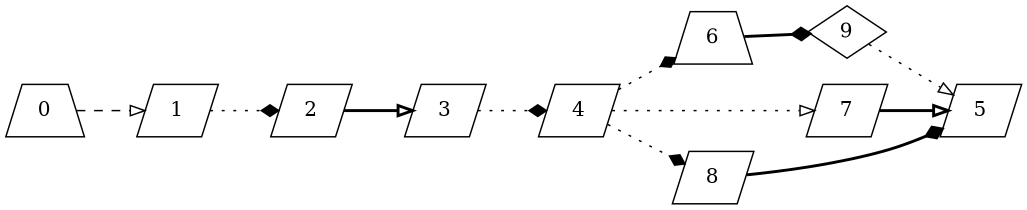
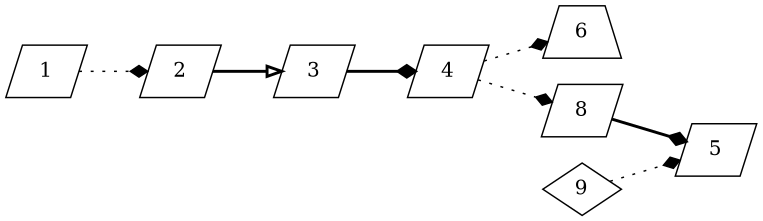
edge "6" -> "9": removed
edge "9" -> "5": arrowhead onormal -> diamond
node "0": removed
edge "3" -> "4": style dotted -> bold
node "7": removed
